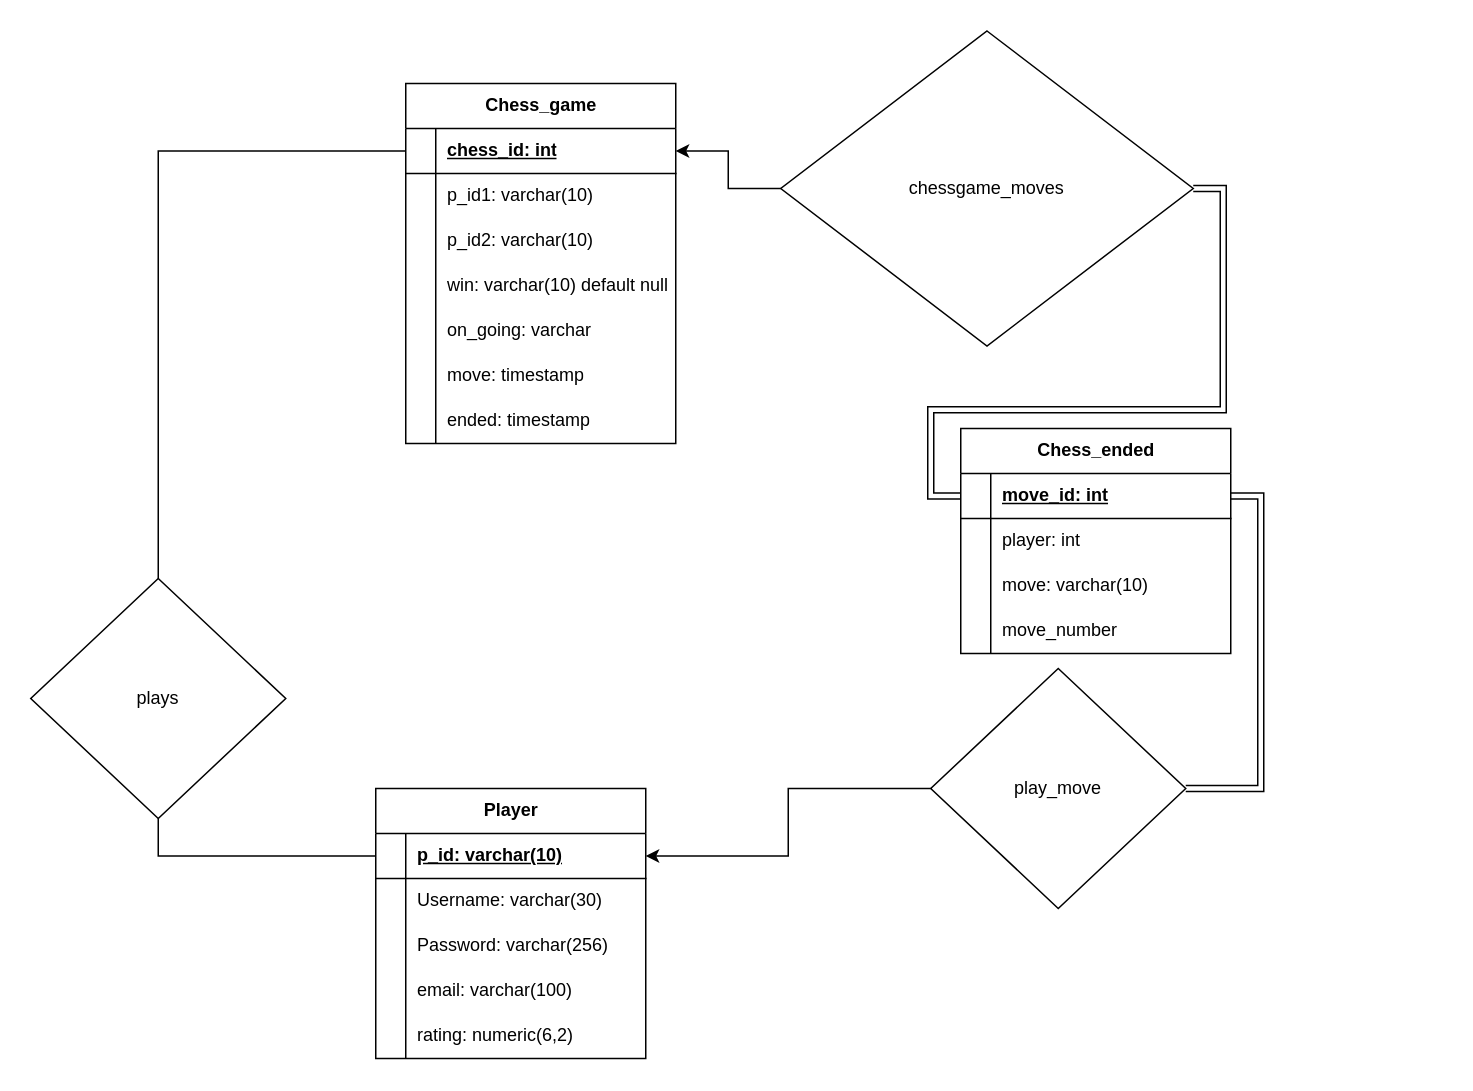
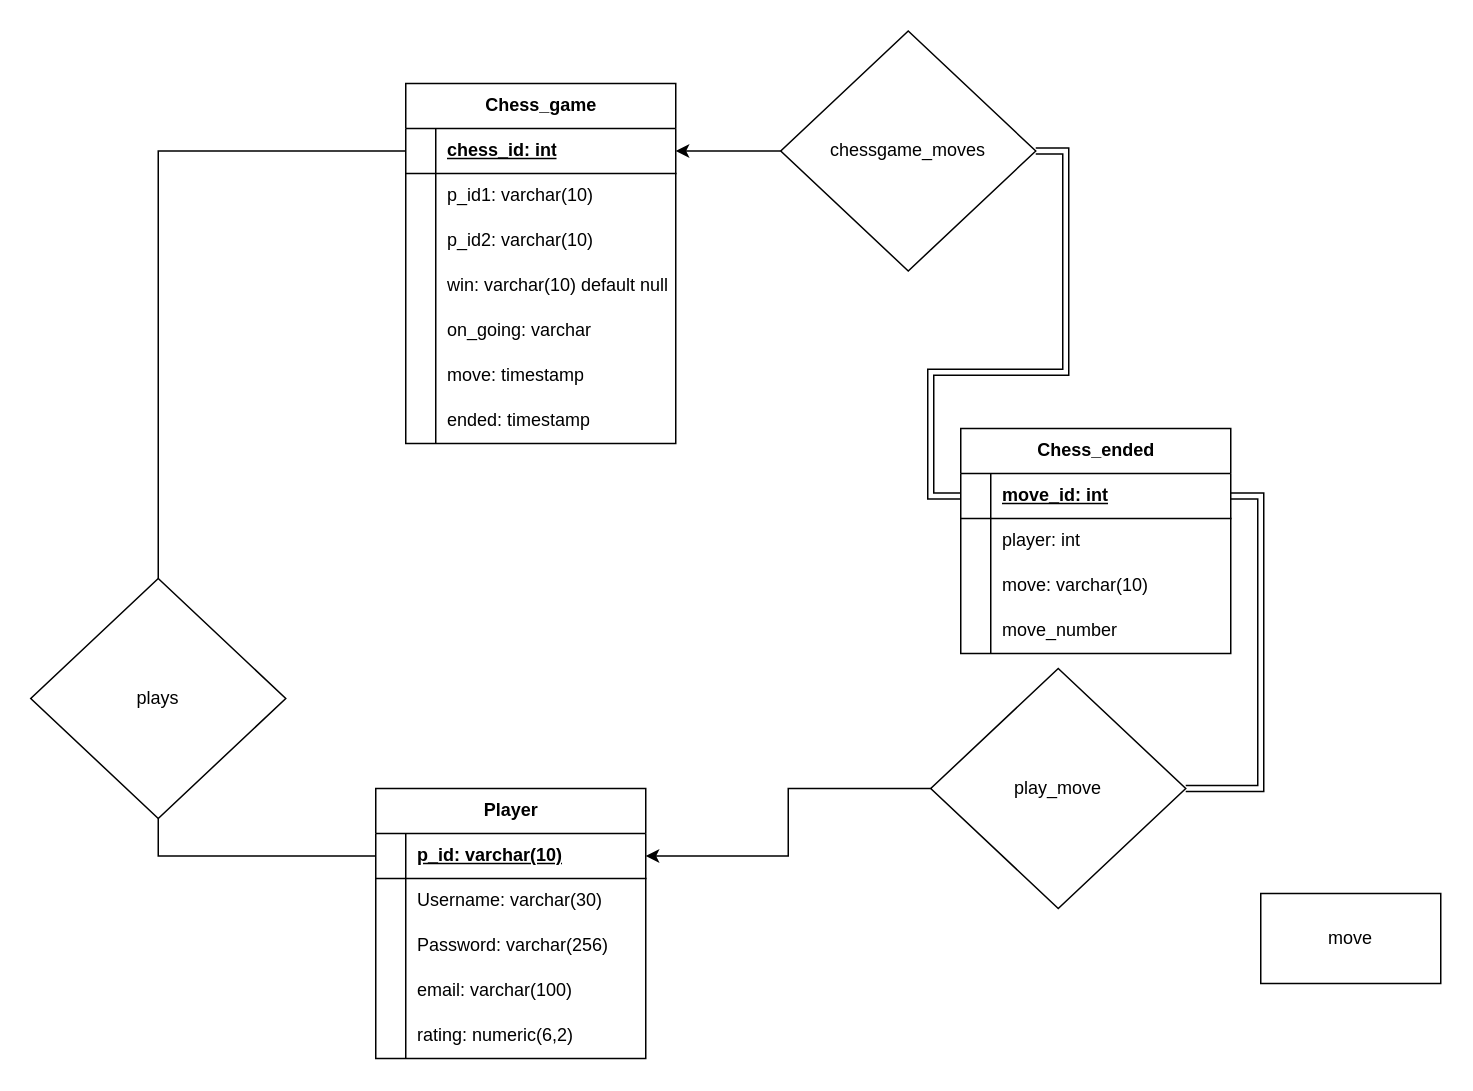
node "chessgame_moves": size 413x315 -> 255x240
node "move": added
